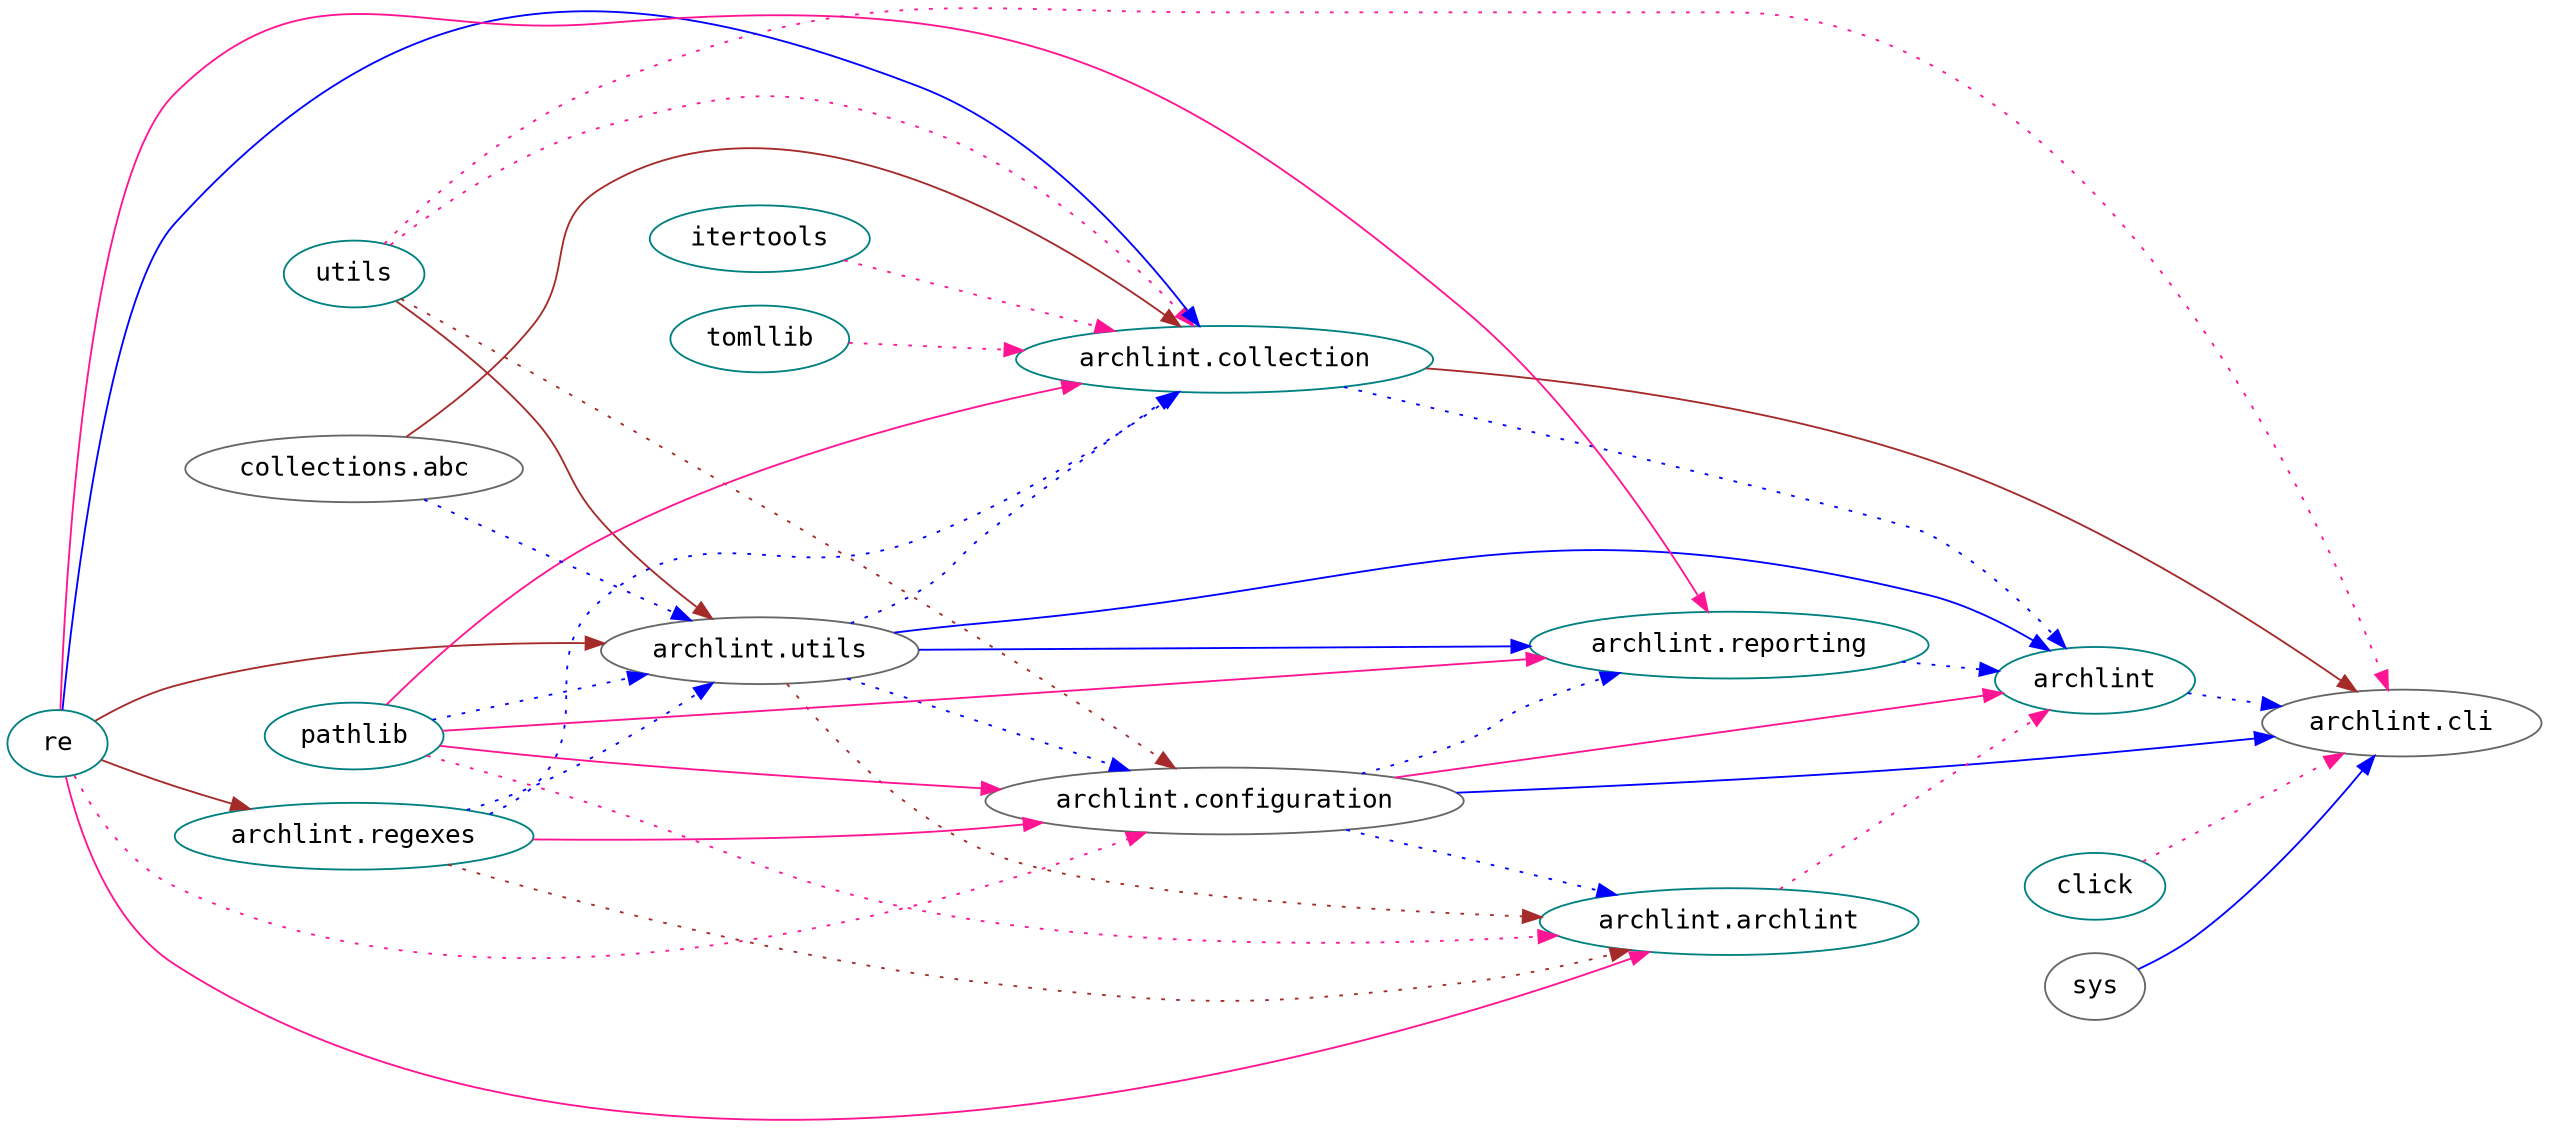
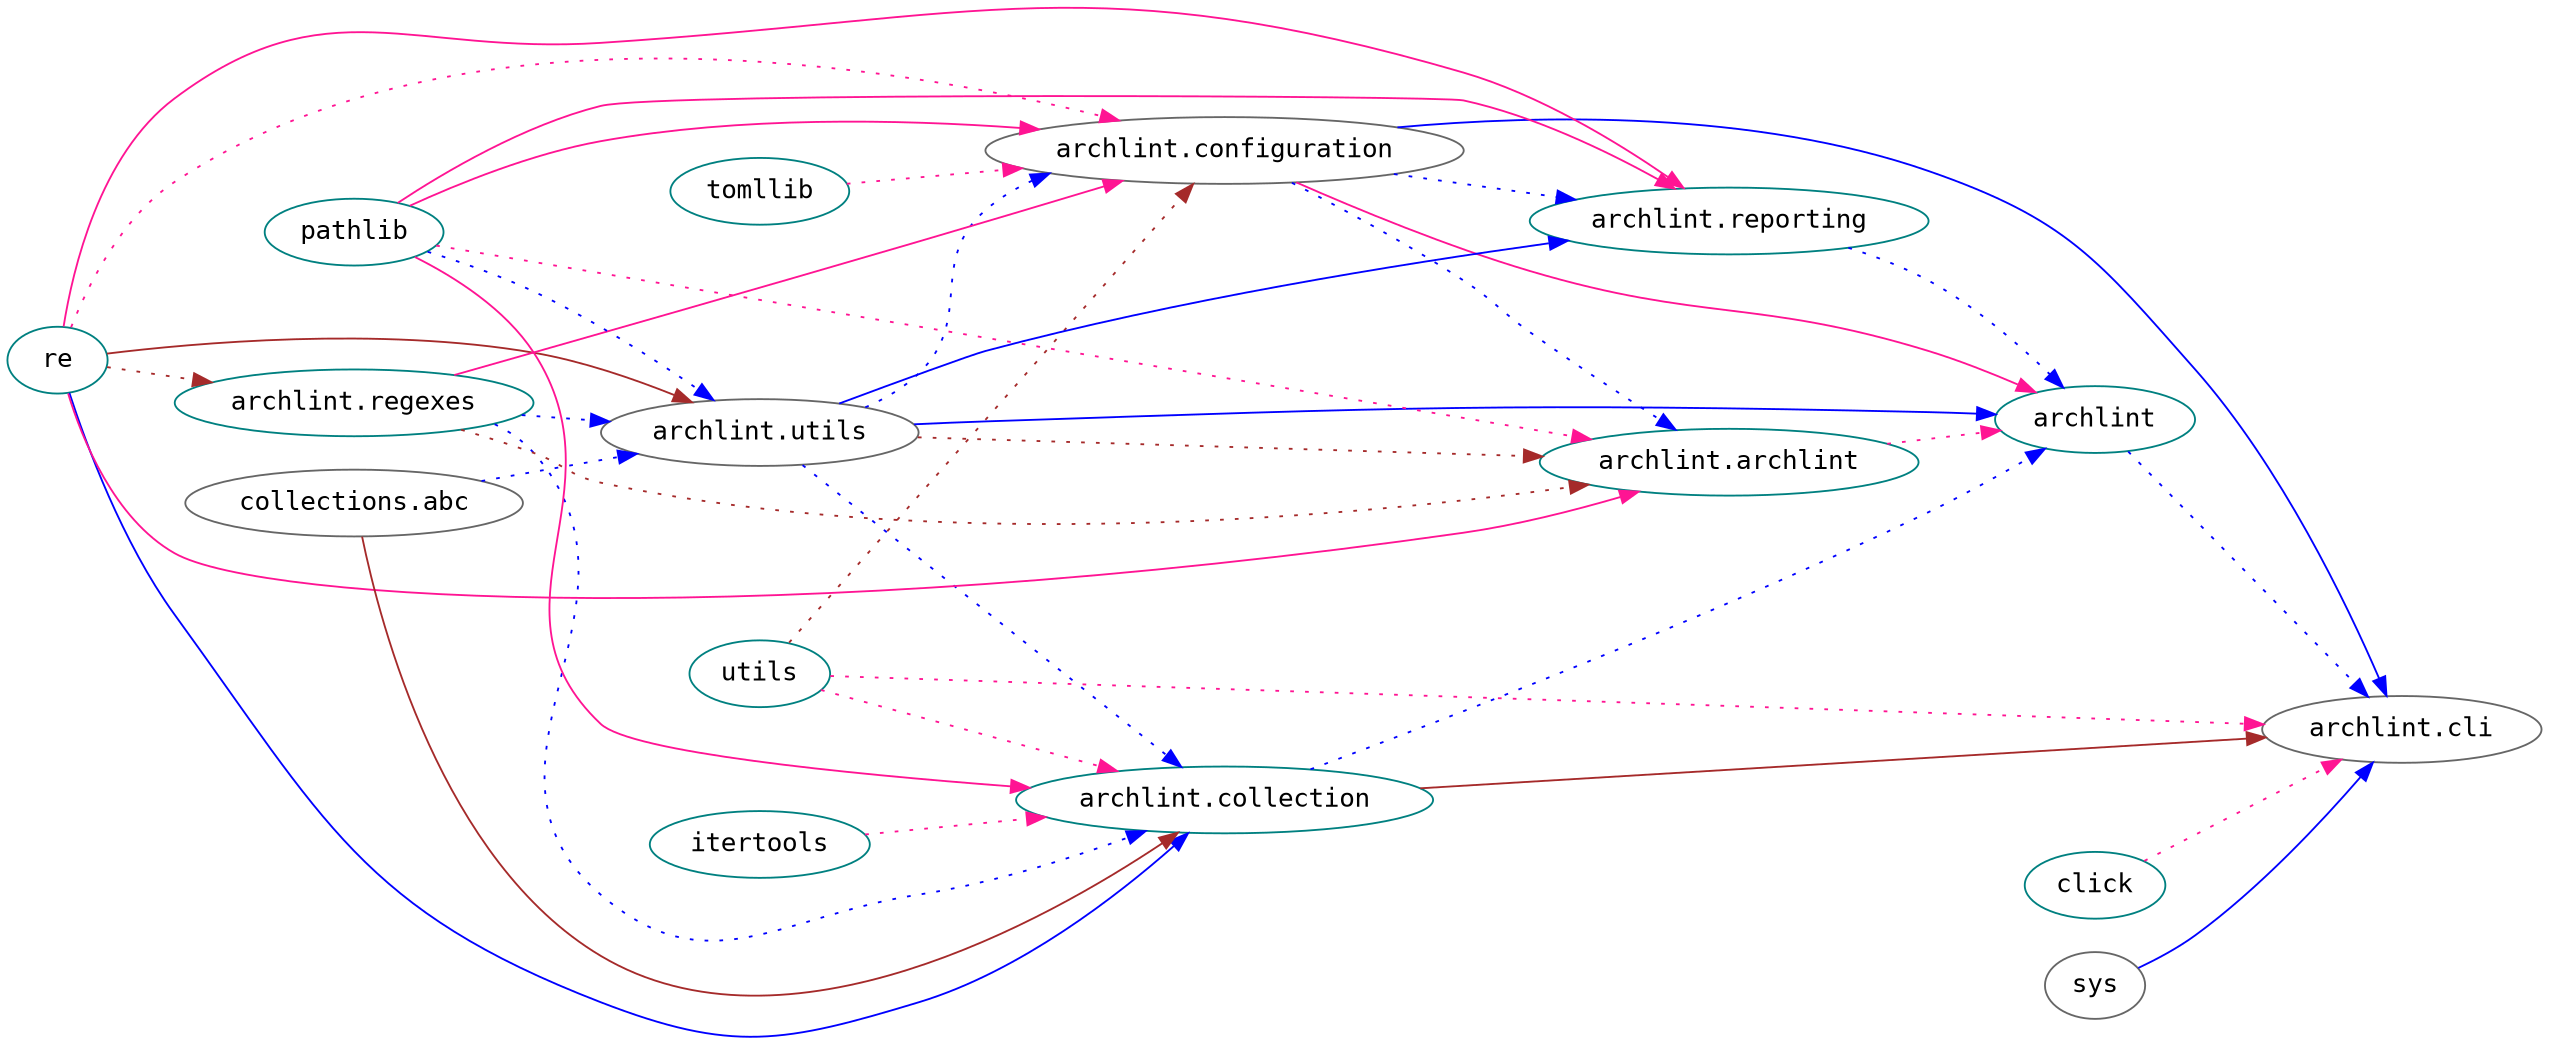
edge "tomllib" -> "archlint.collection": now "tomllib" -> "archlint.configuration"
edge "utils" -> "archlint.utils": removed
edge "re" -> "archlint.regexes": style solid -> dotted
